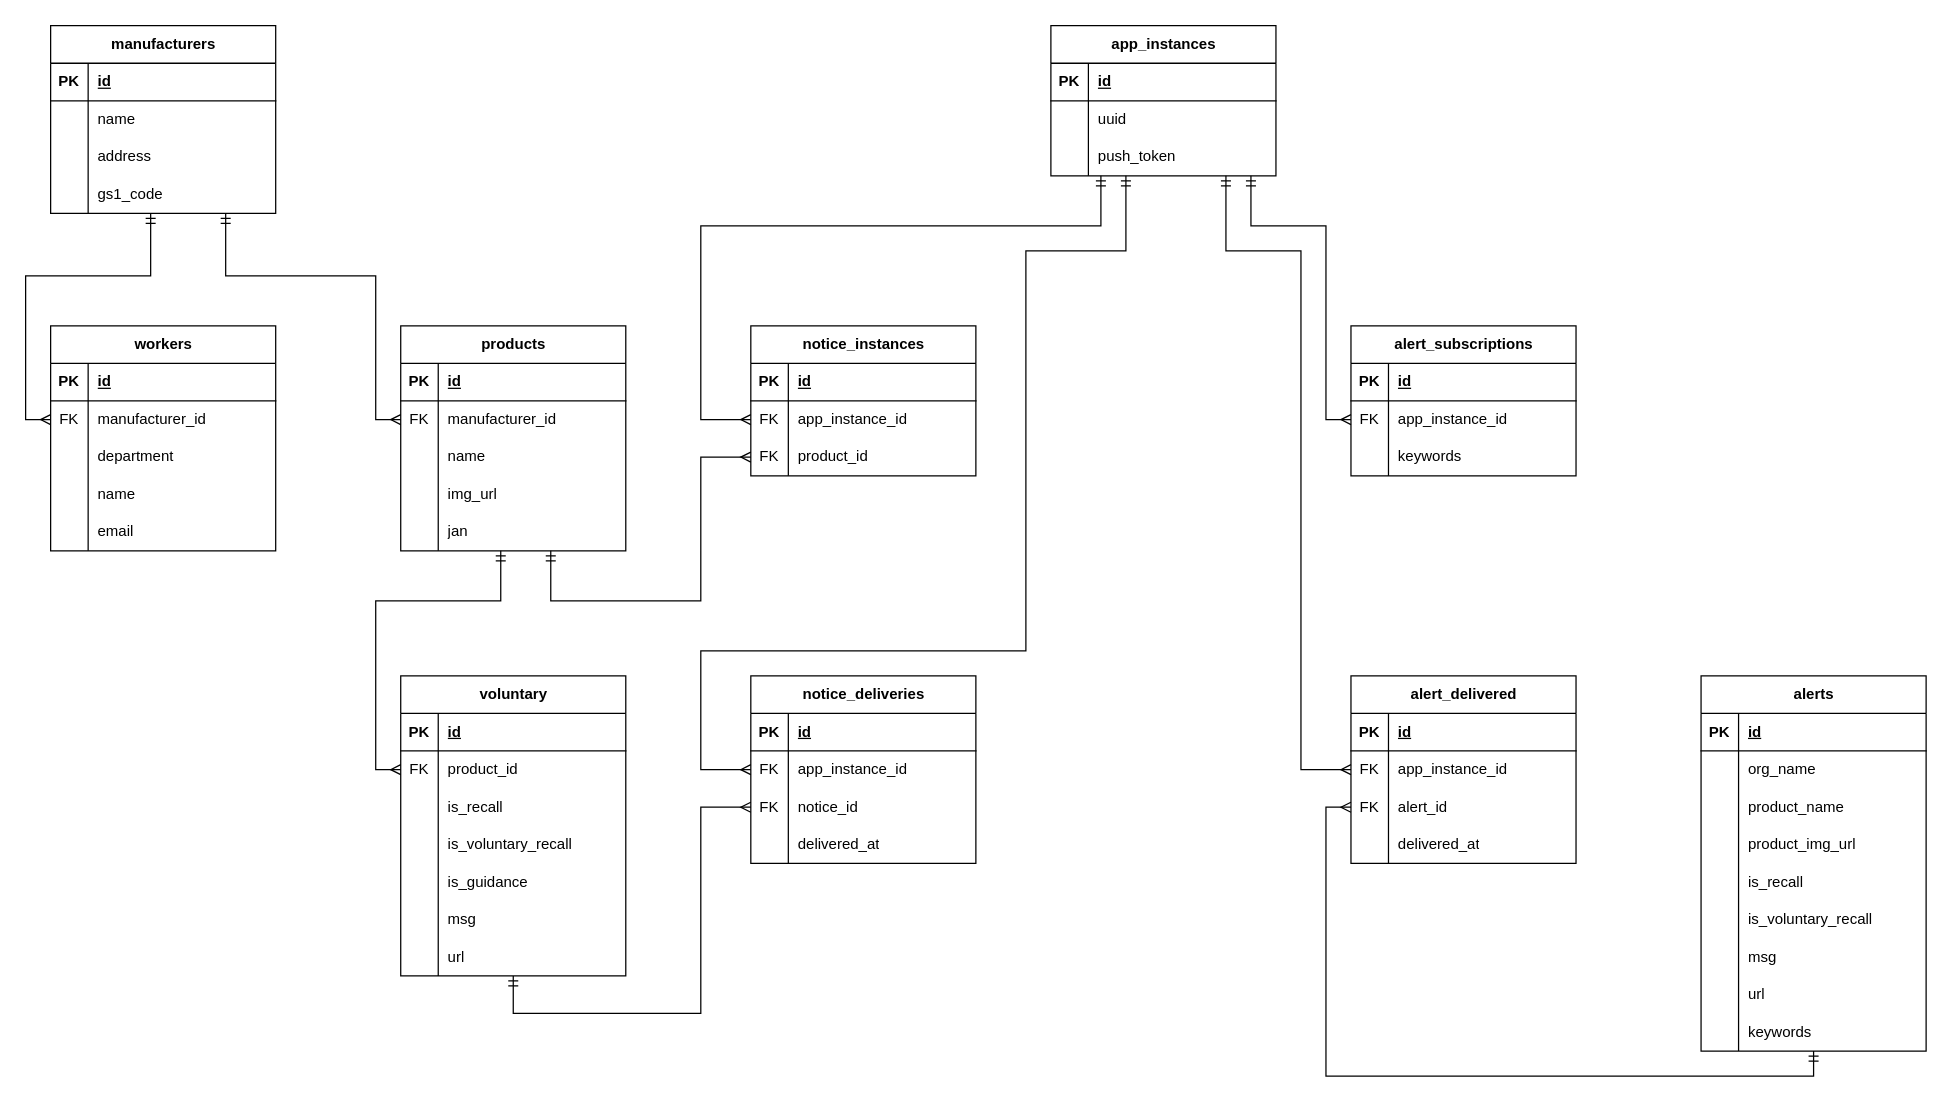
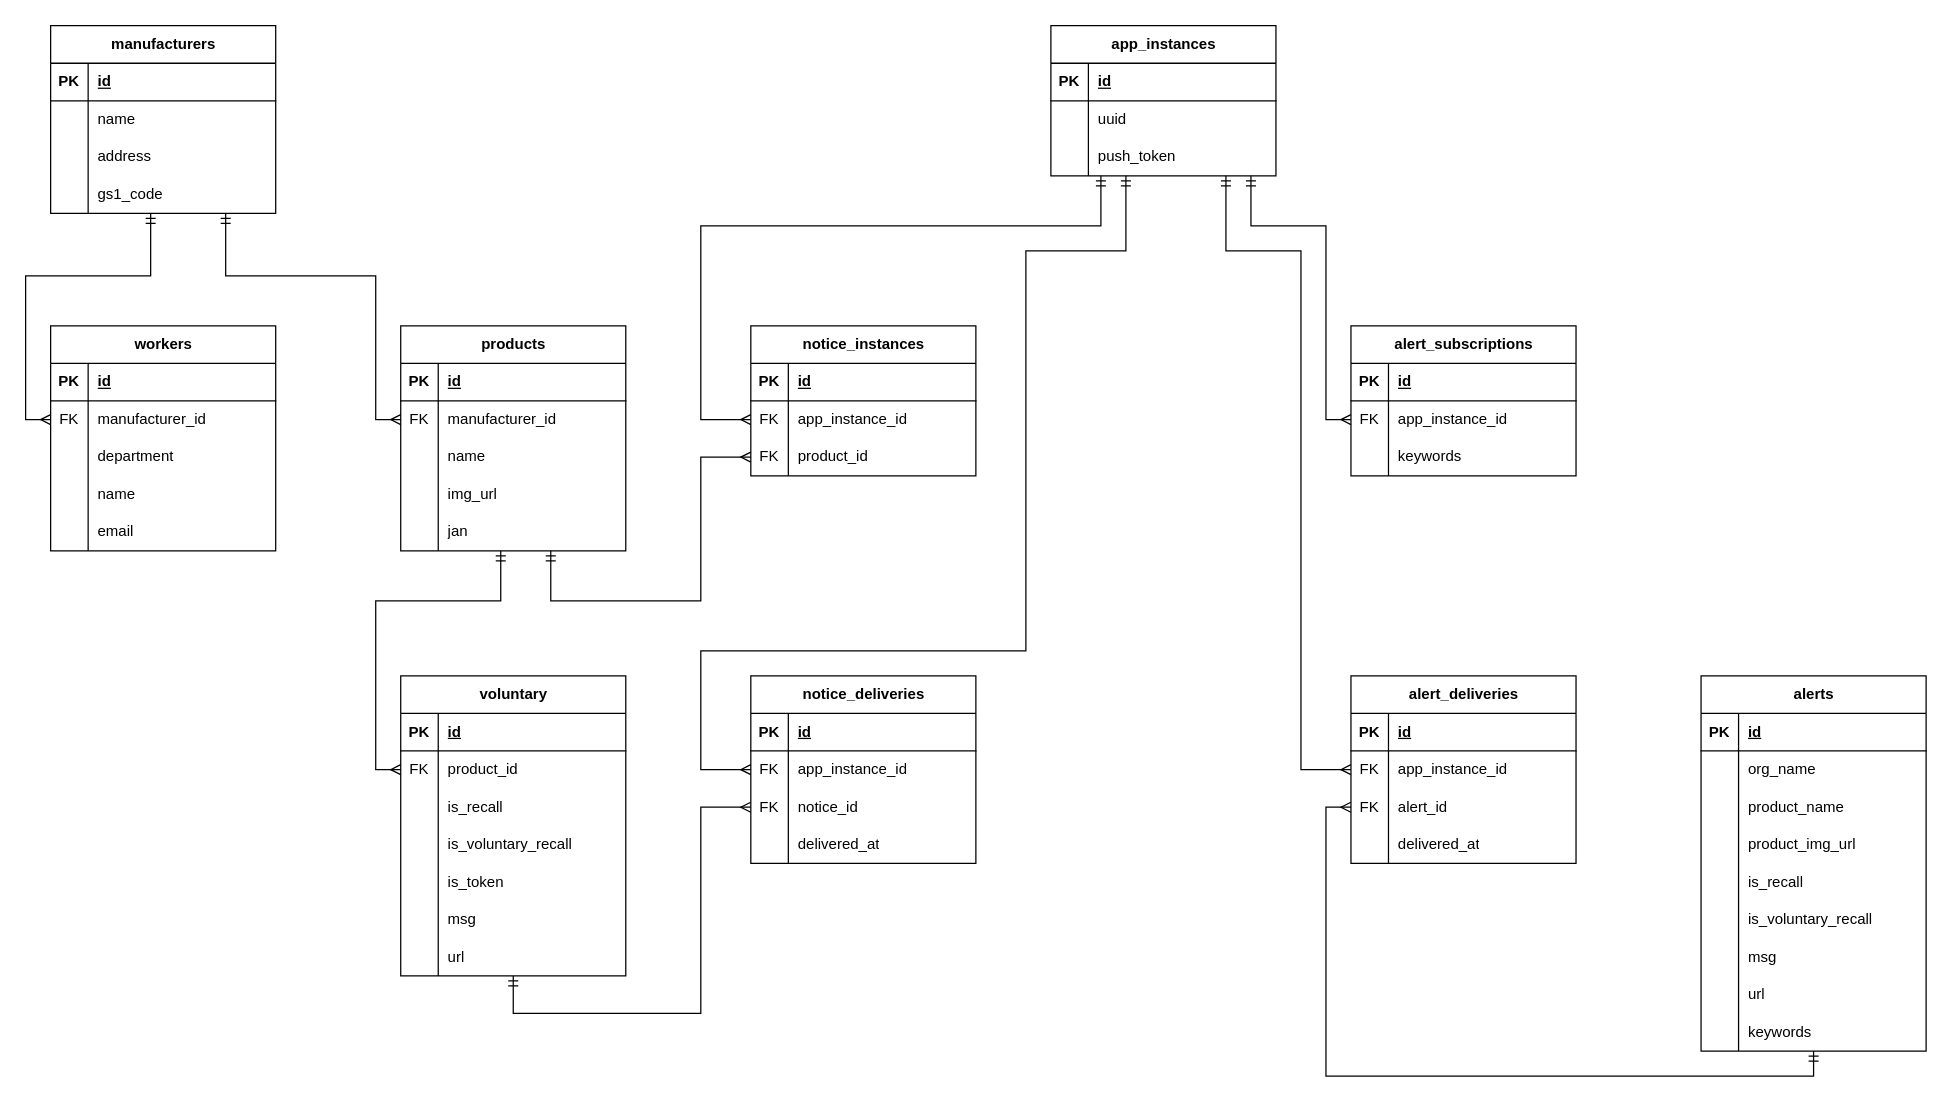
node "alert_delivered": label "alert_delivered" -> "alert_deliveries"
node "is_guidance": label "is_guidance" -> "is_token"
